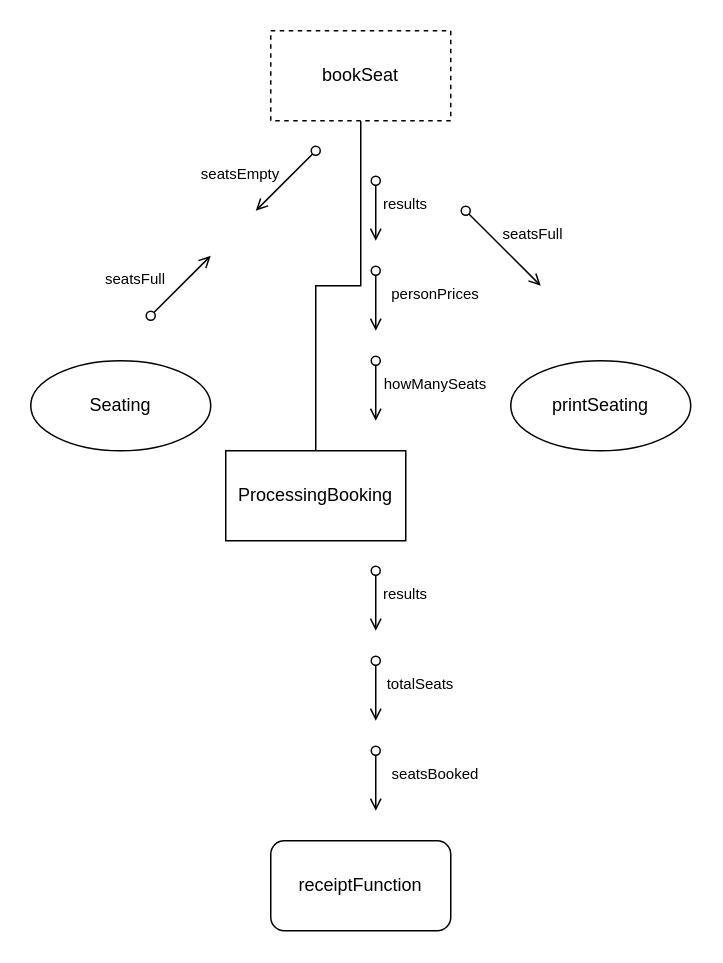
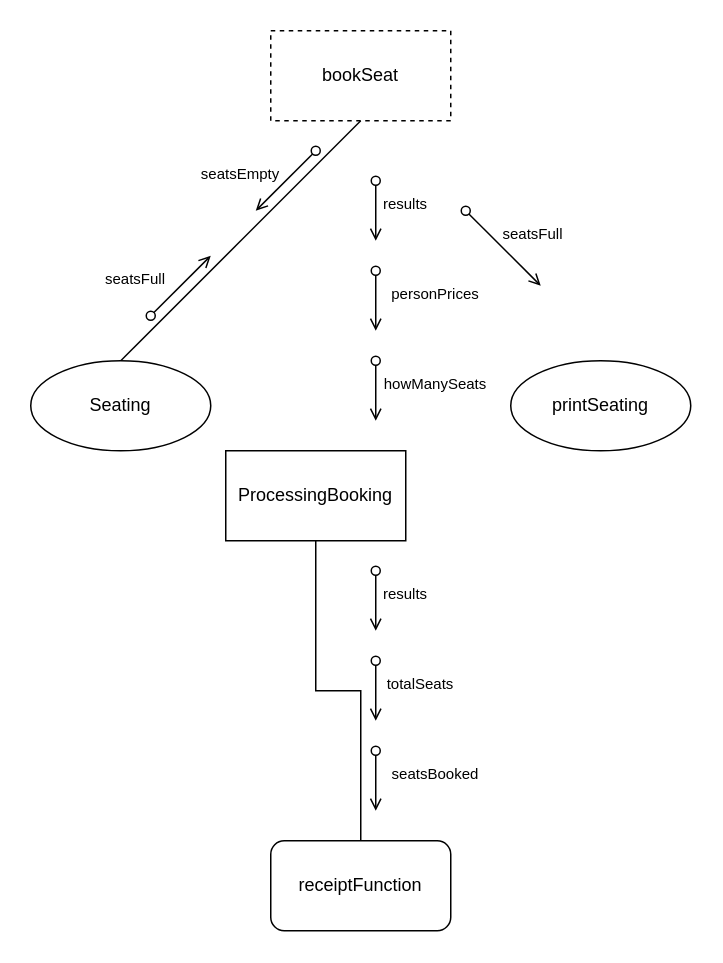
edge "bookSeat" -- "Seating": added
edge "bookSeat" -- "ProcessingBooking": removed
edge "ProcessingBooking" -- "receiptFunction": added
